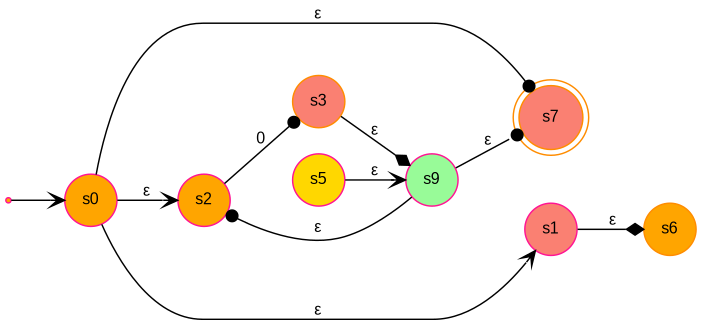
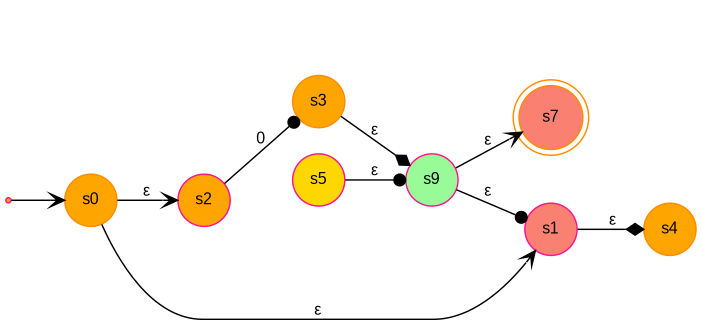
edge "s0" -> "s7": removed, label "ε"
node "s3": fillcolor salmon -> orange
edge "s9" -> "s7": arrowhead dot -> vee
edge "s5" -> "s9": arrowhead vee -> dot
node "s0": color deeppink -> darkorange
node "s6": label "s6" -> "s4"
edge "s9" -> "s2": now "s9" -> "s1"
